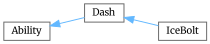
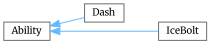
edge "IceBolt" -> "Dash": now "IceBolt" -> "Ability"
